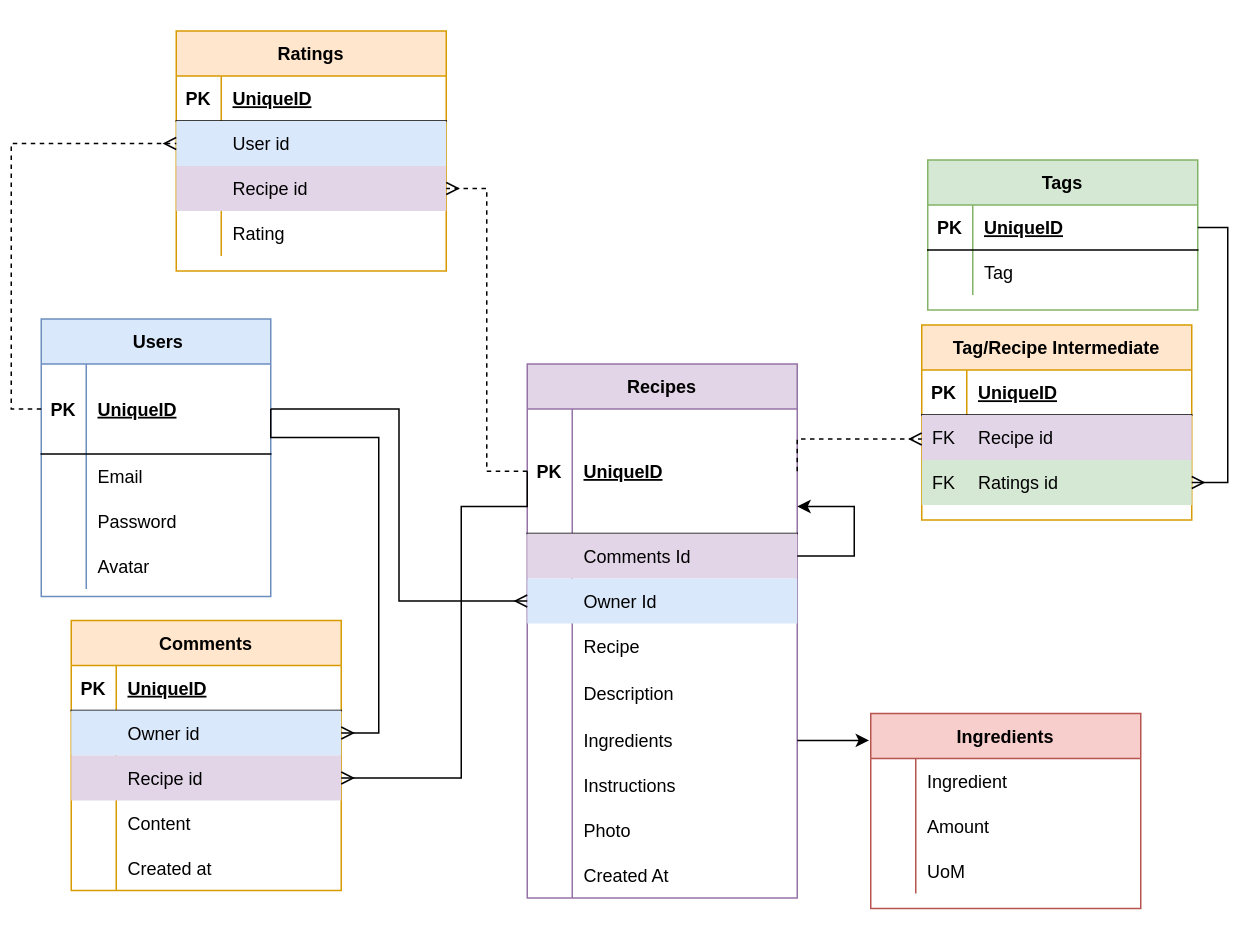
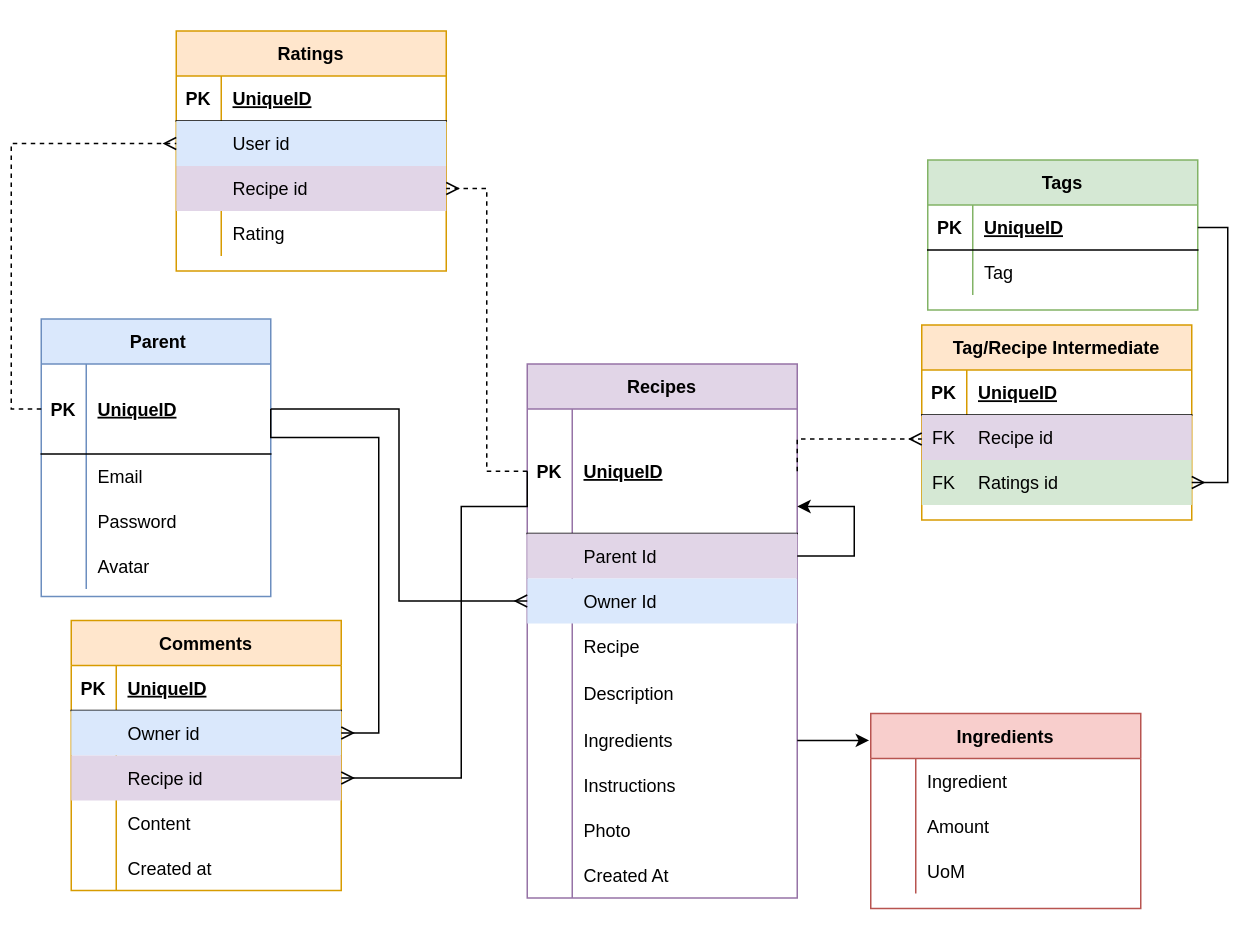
node "Users": label "Users" -> "Parent"
node "Comments Id": label "Comments Id" -> "Parent Id"
